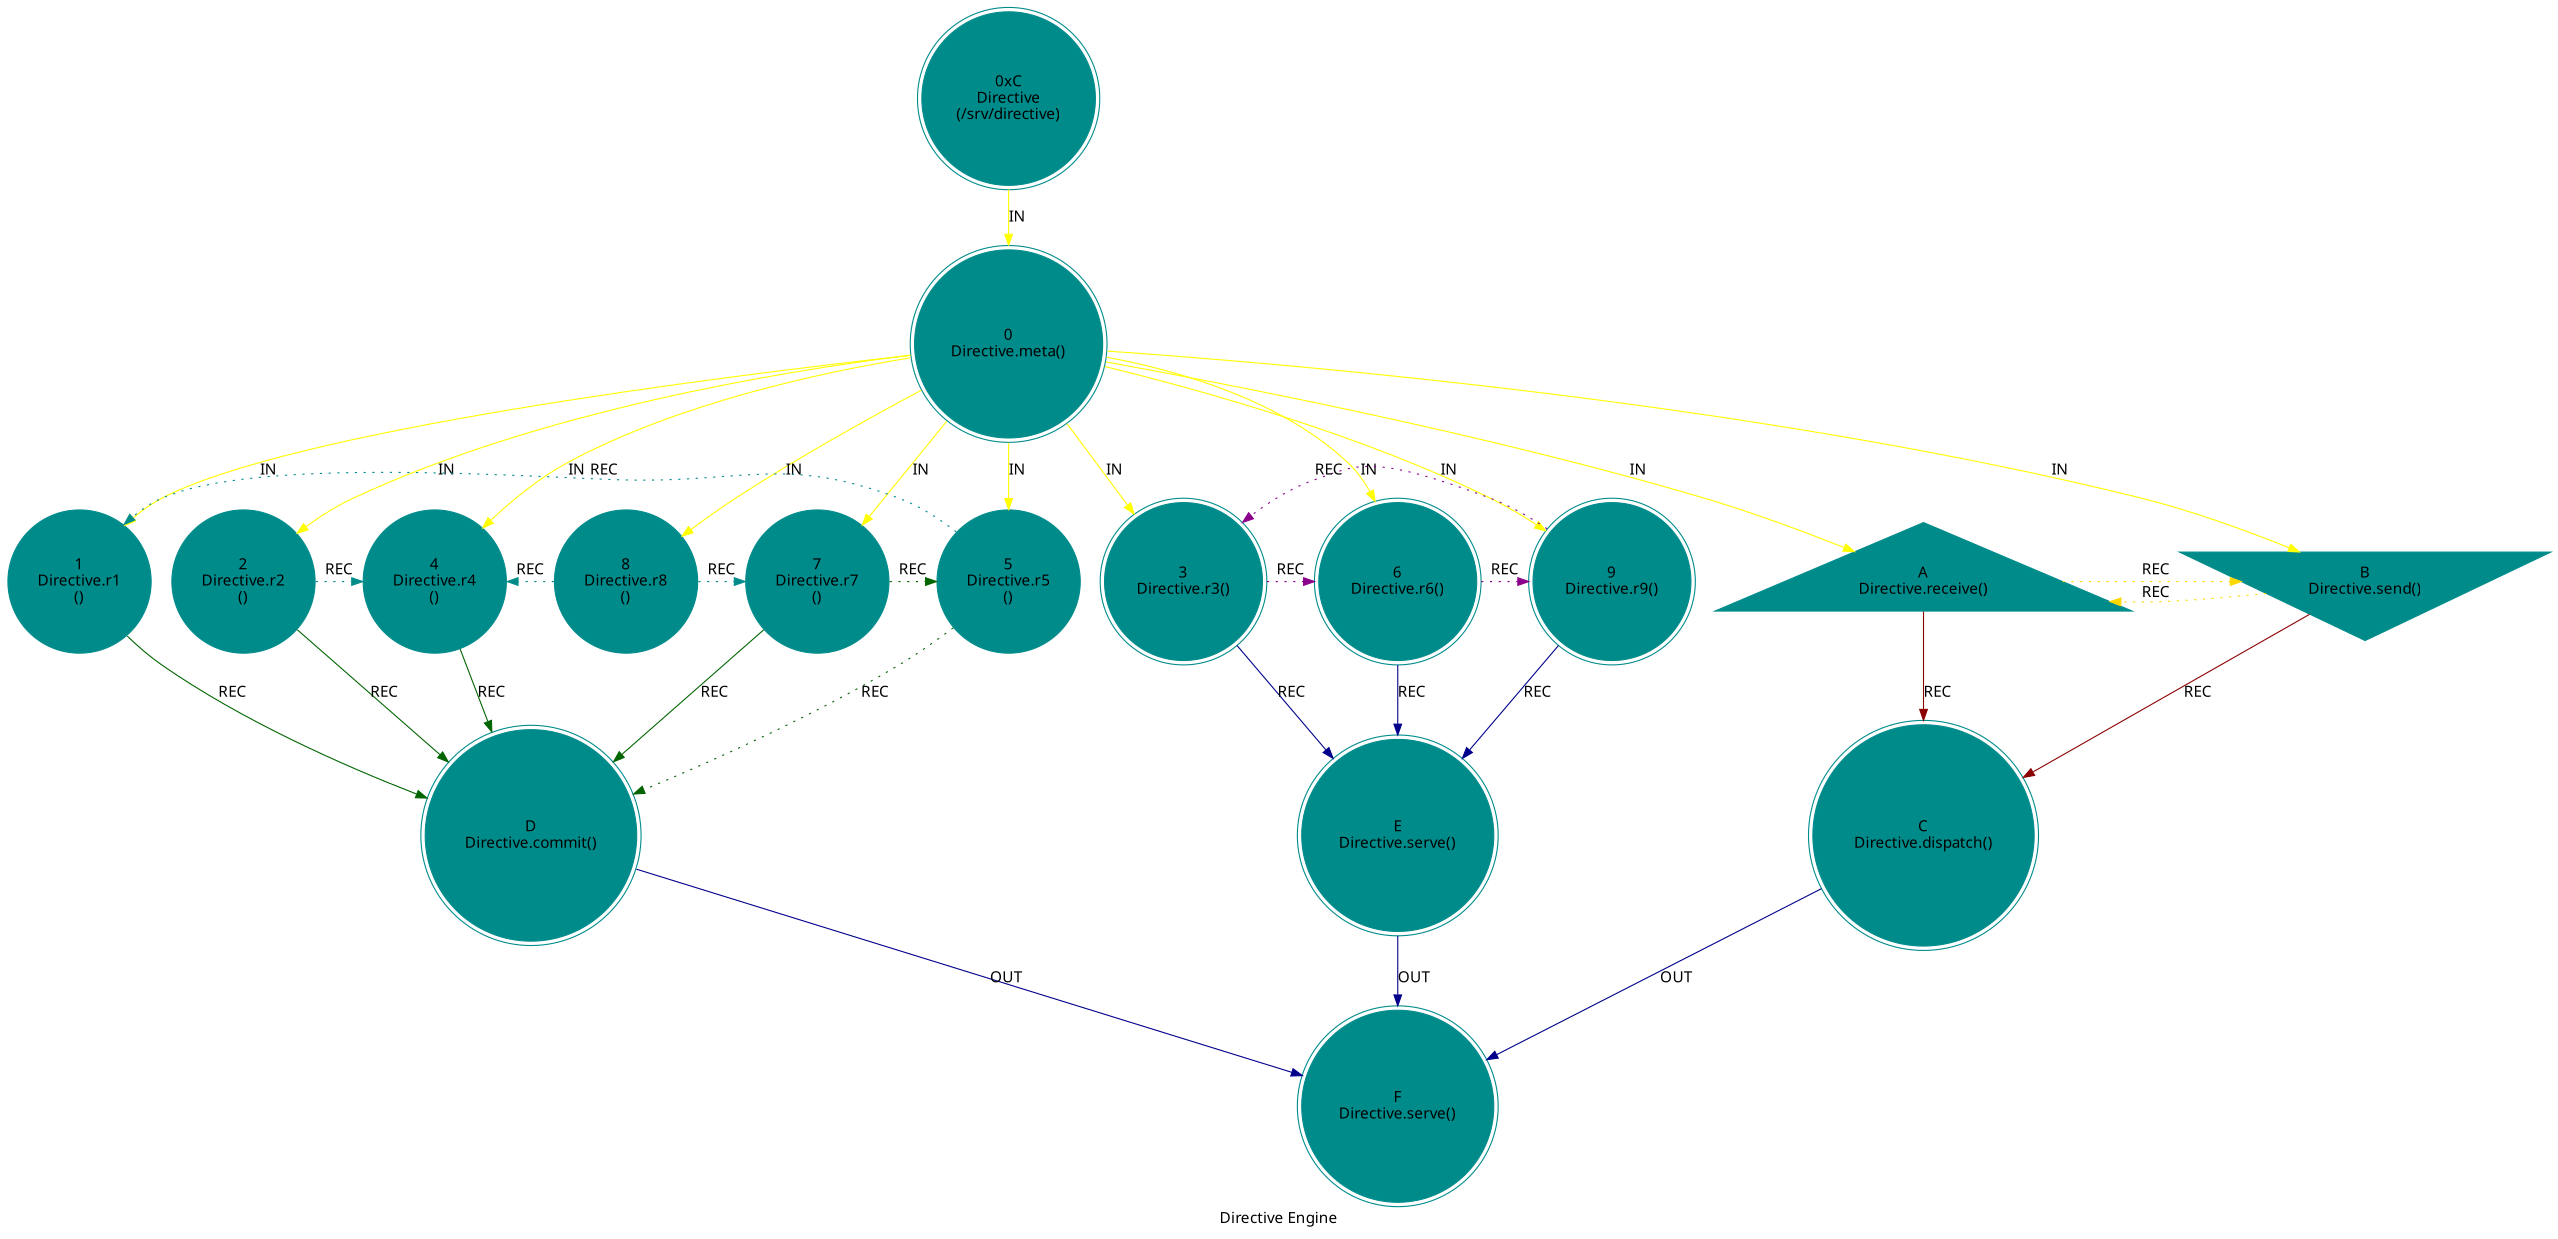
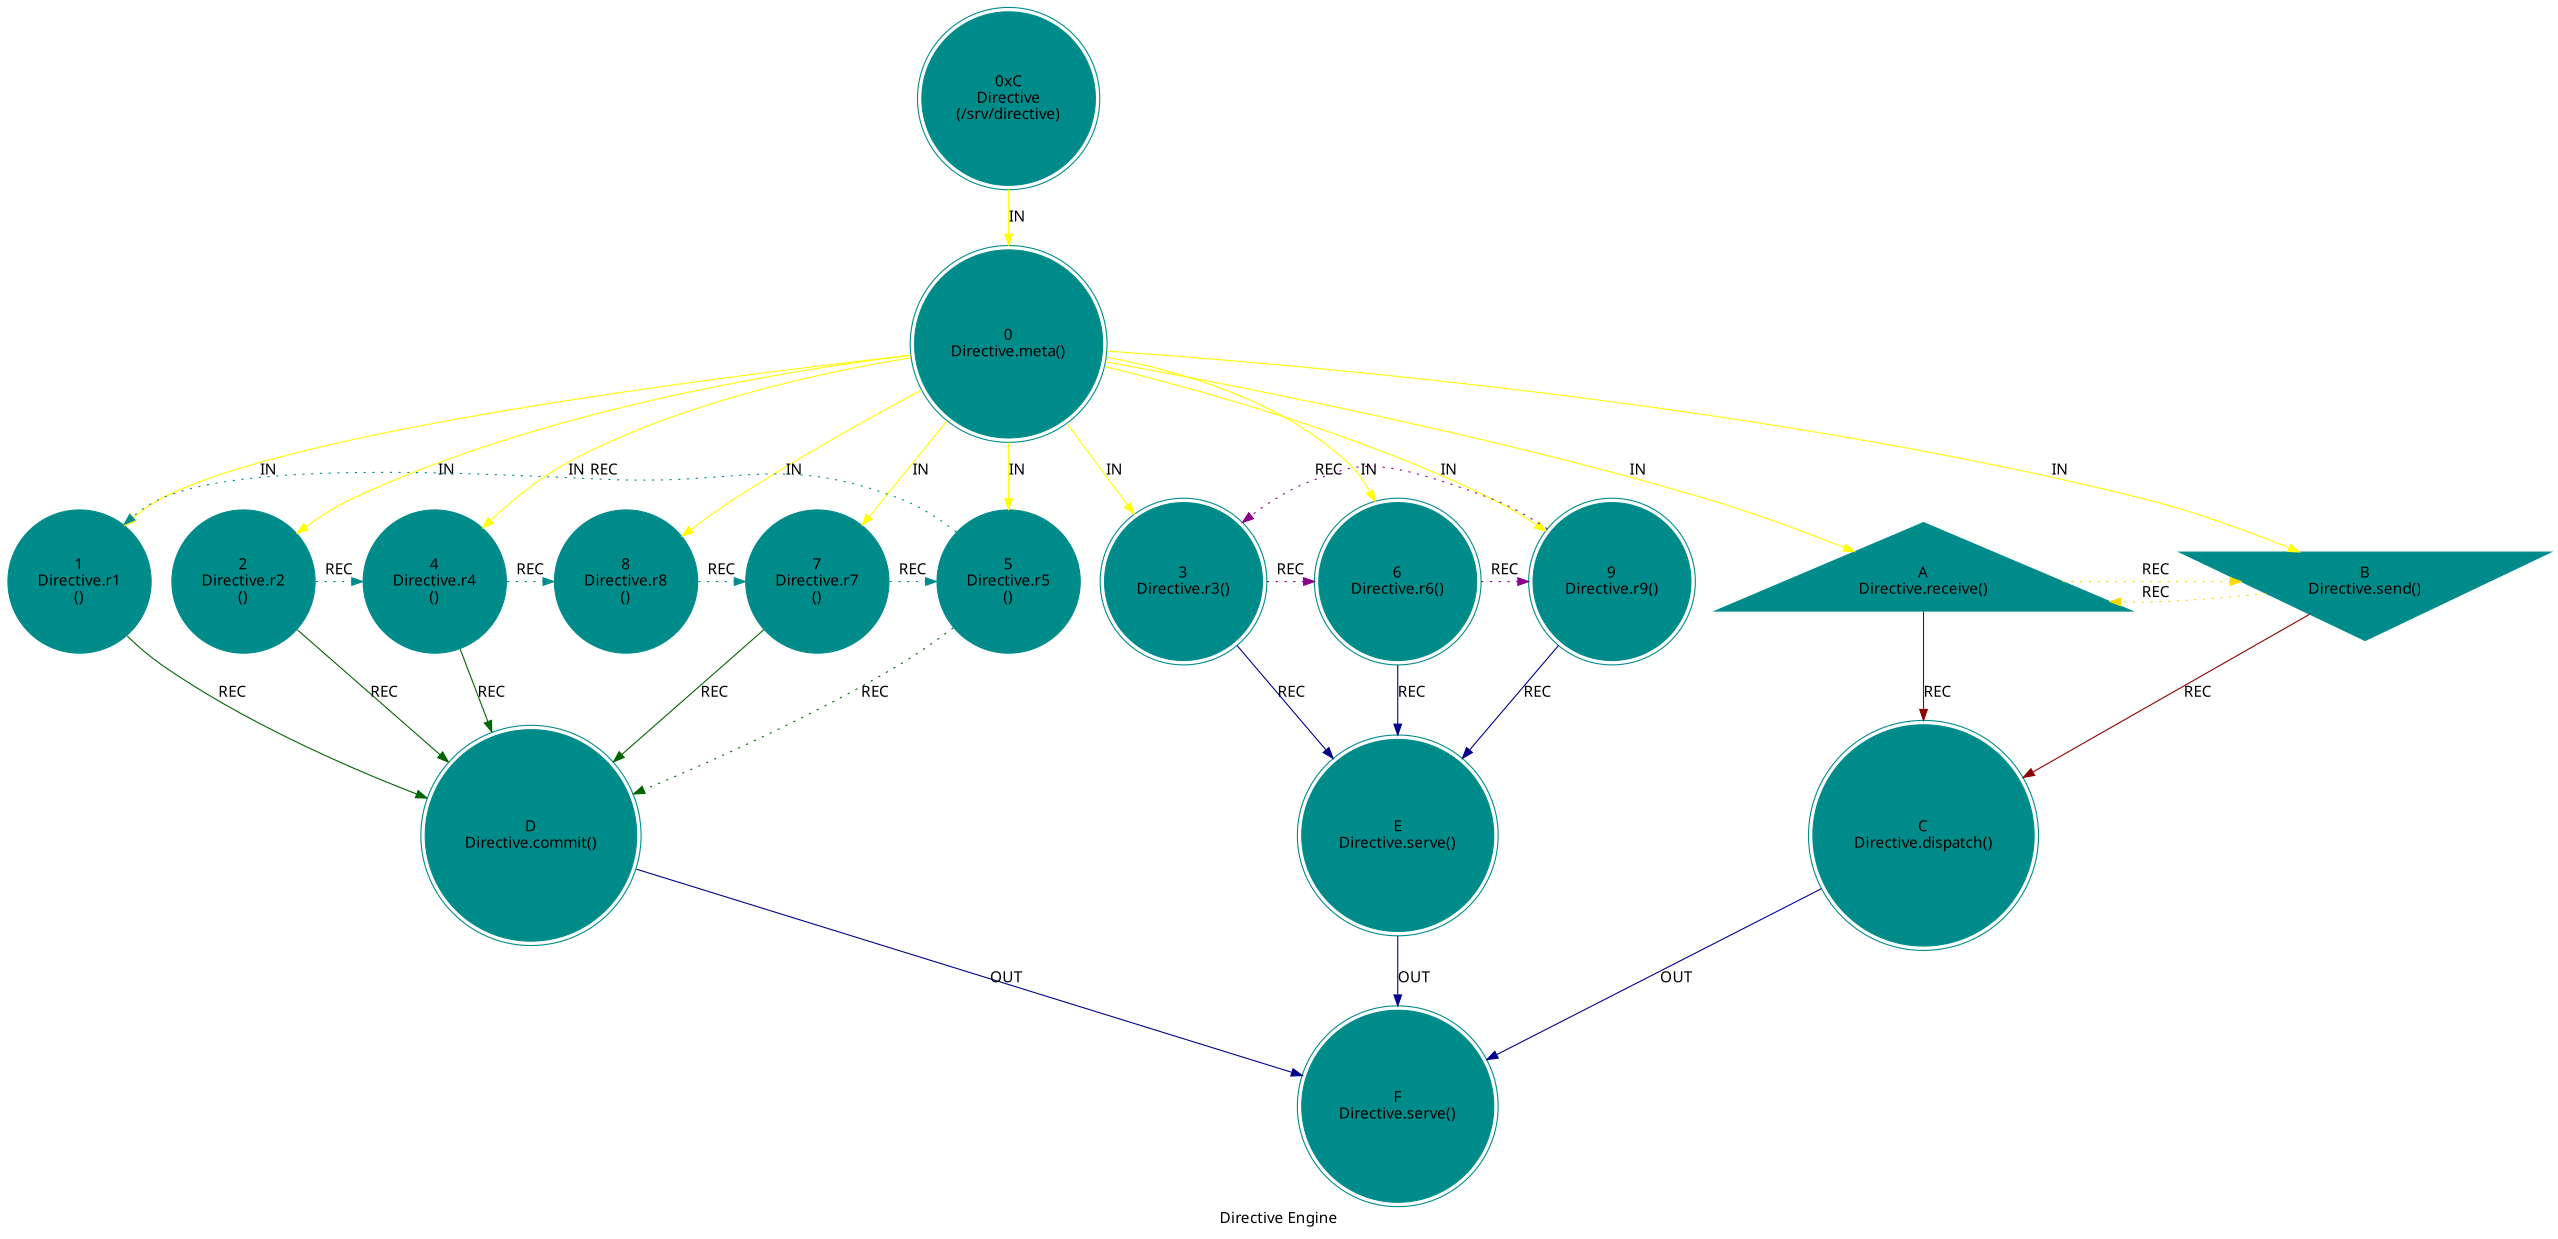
edge "8 Directive.r8 ()" -> "4 Directive.r4 ()": reversed
edge "7 Directive.r7 ()" -> "5 Directive.r5 ()": color darkgreen -> darkcyan
